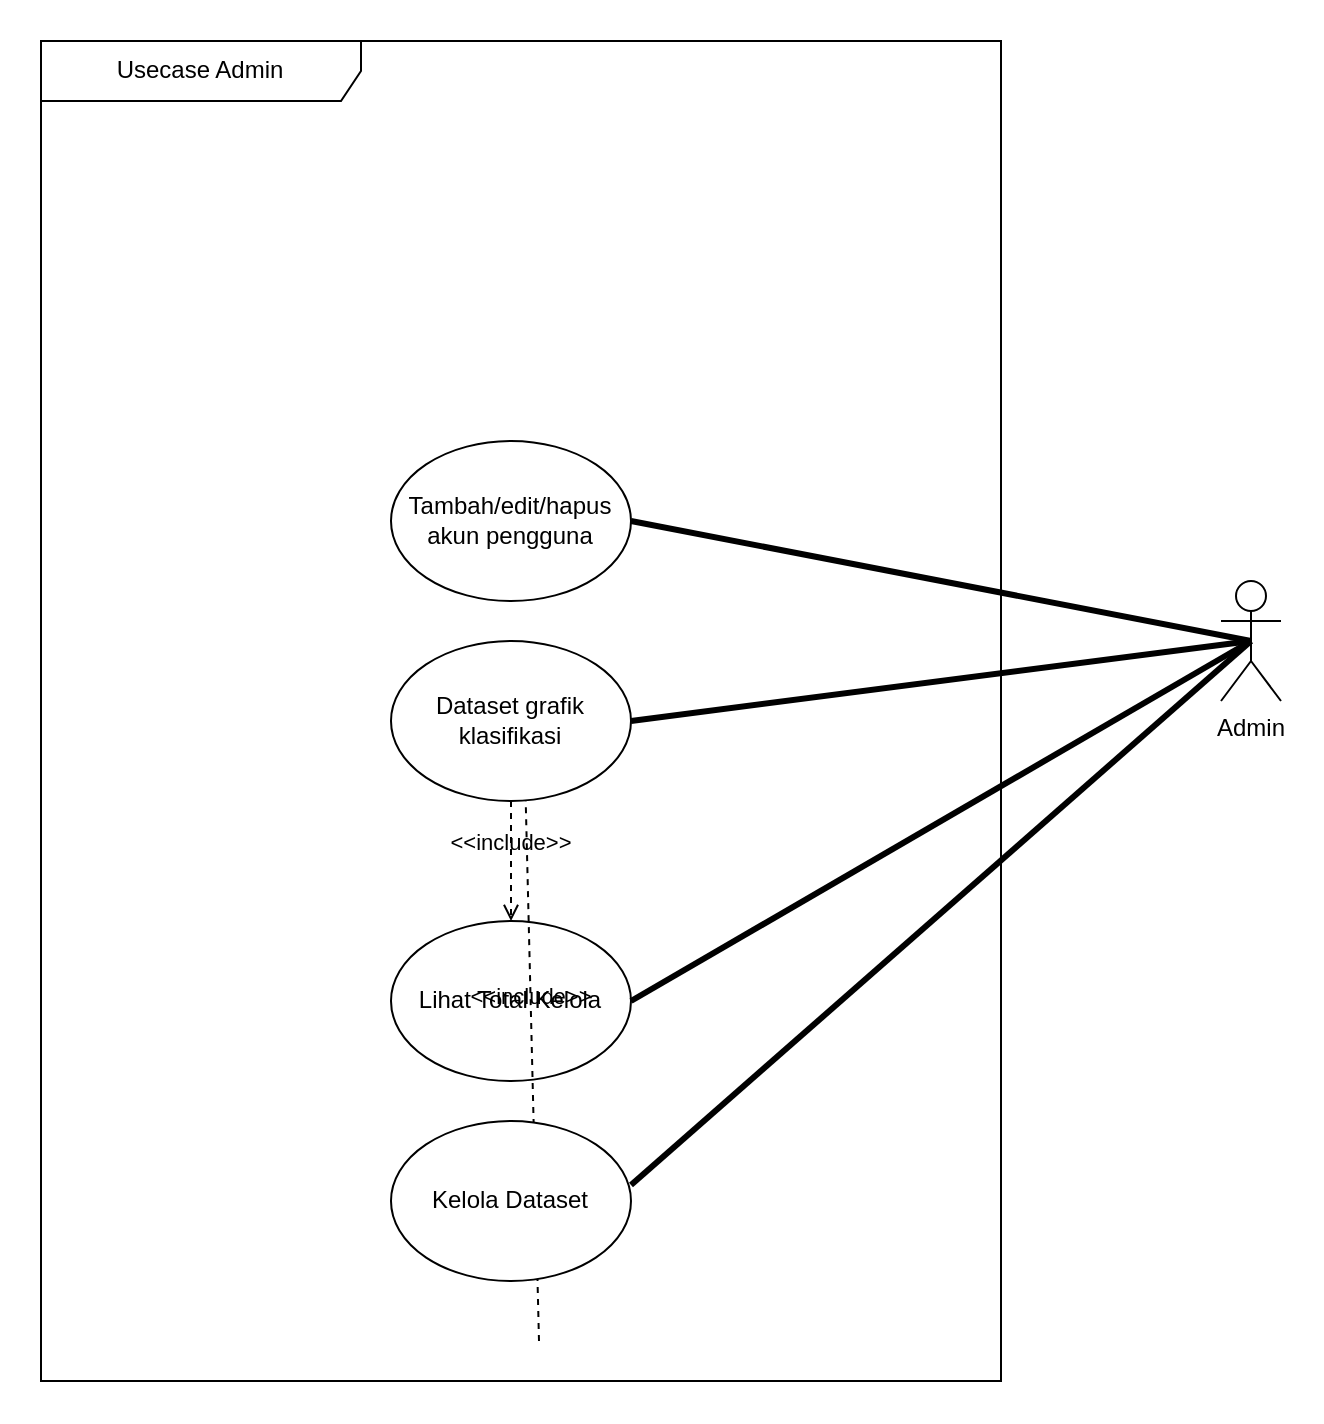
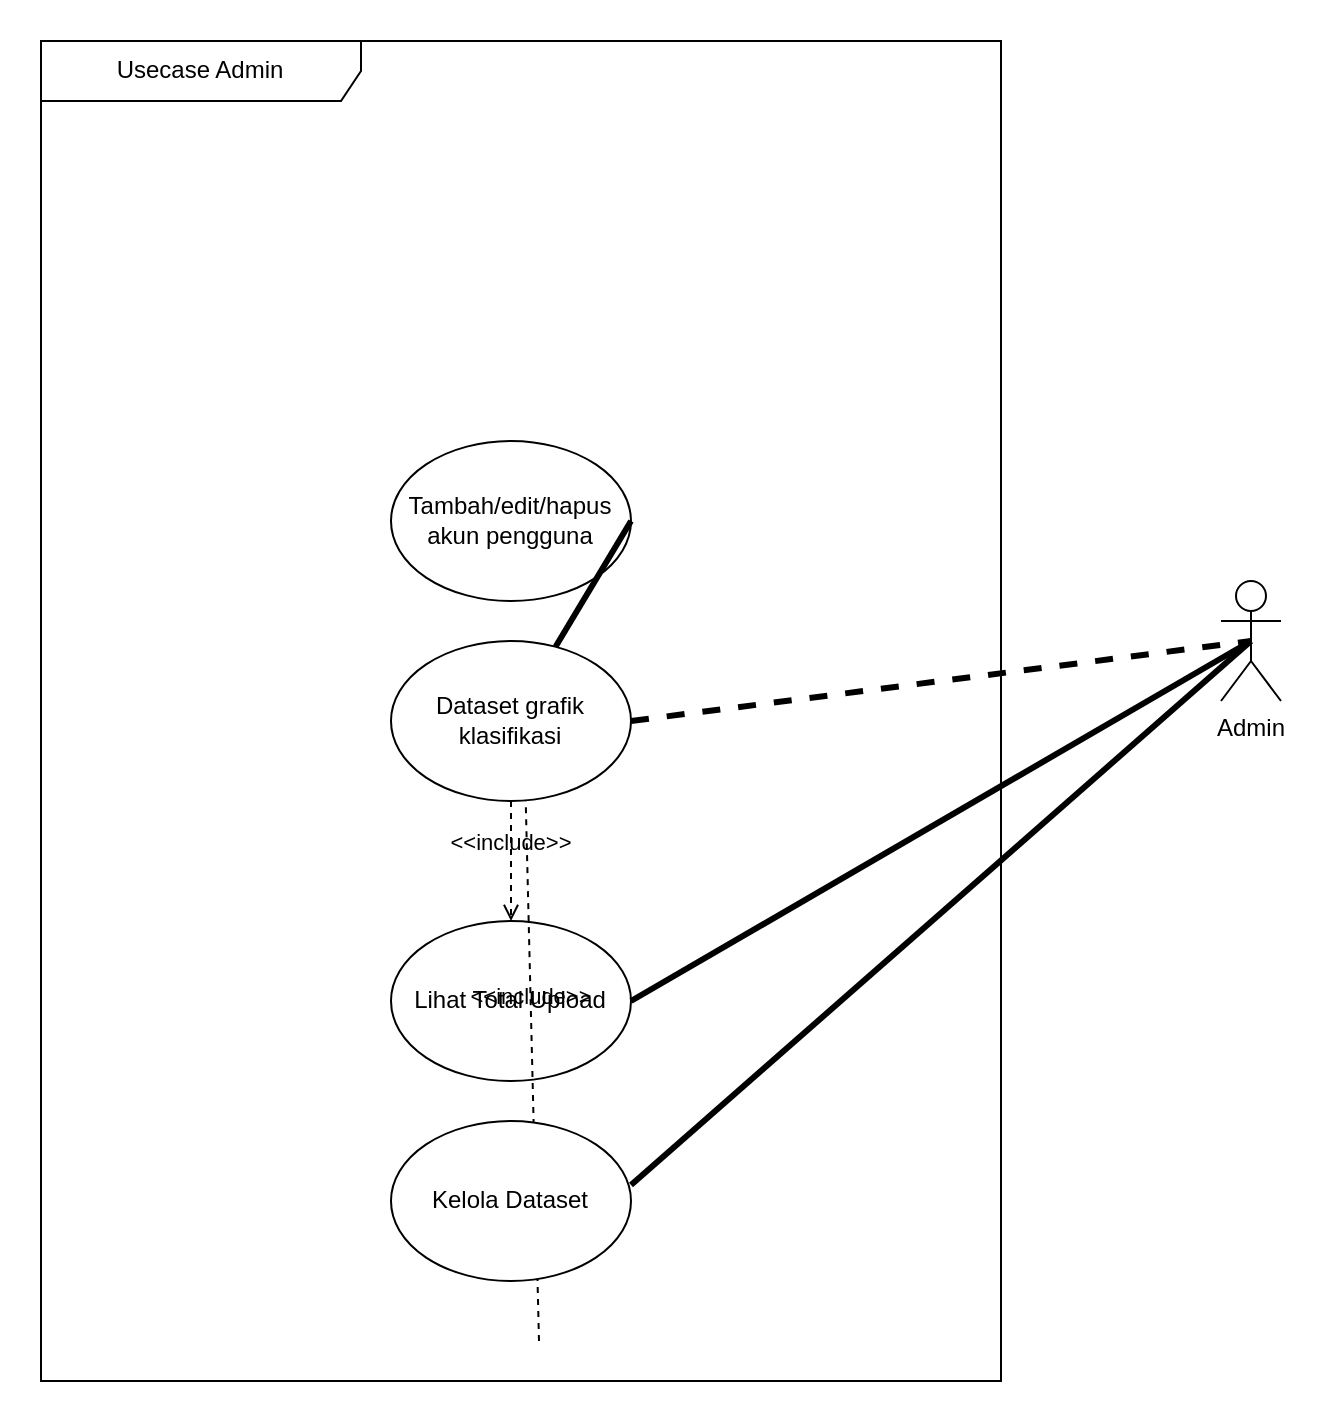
edge "Tambah/edit/hapus akun pengguna" -- "Admin": now "Tambah/edit/hapus akun pengguna" -- "Dataset grafik klasifikasi"
edge "Admin" -- "Dataset grafik klasifikasi": style solid -> dashed
node "Lihat Total Kelola": label "Lihat Total Kelola" -> "Lihat Total Upload"
